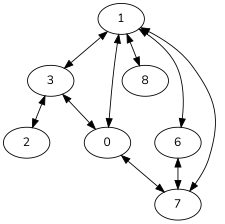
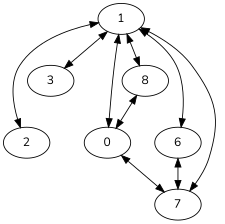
edge "3" -- "2": now "1" -- "2"
edge "3" -- "0": now "8" -- "0"
